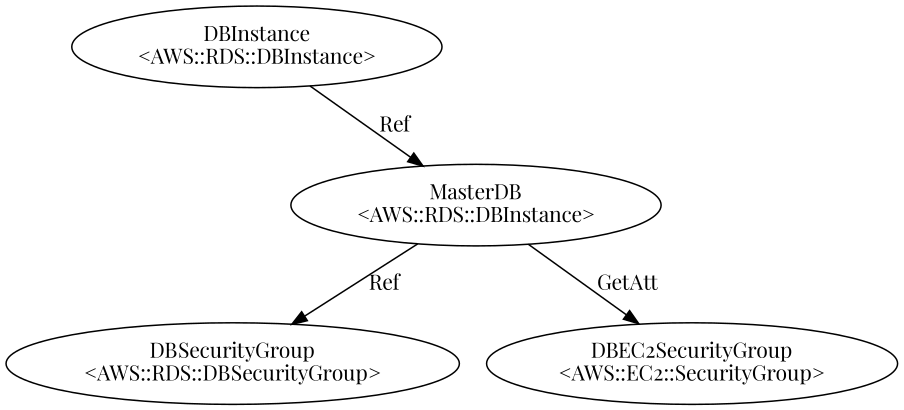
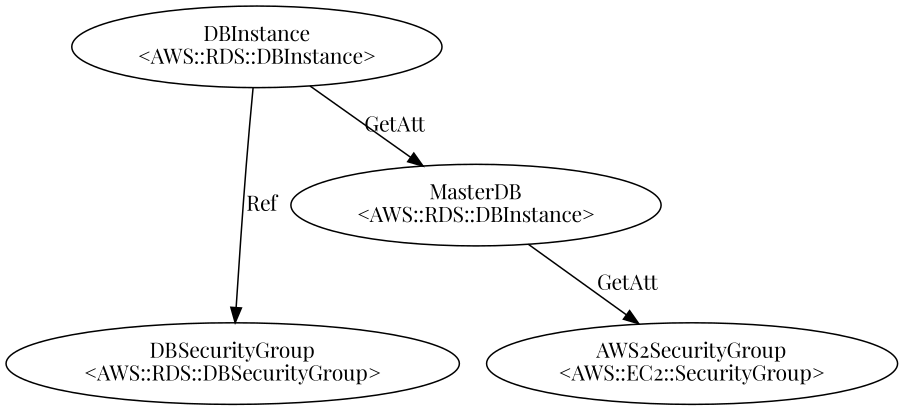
edge "DBInstance <AWS::RDS::DBInstance>" -> "MasterDB <AWS::RDS::DBInstance>": label "Ref" -> "GetAtt"
edge "MasterDB <AWS::RDS::DBInstance>" -> "DBSecurityGroup <AWS::RDS::DBSecurityGroup>": now "DBInstance <AWS::RDS::DBInstance>" -> "DBSecurityGroup <AWS::RDS::DBSecurityGroup>"
node "DBEC2SecurityGroup <AWS::EC2::SecurityGroup>": label "DBEC2SecurityGroup <AWS::EC2::SecurityGroup>" -> "AWS2SecurityGroup <AWS::EC2::SecurityGroup>"
